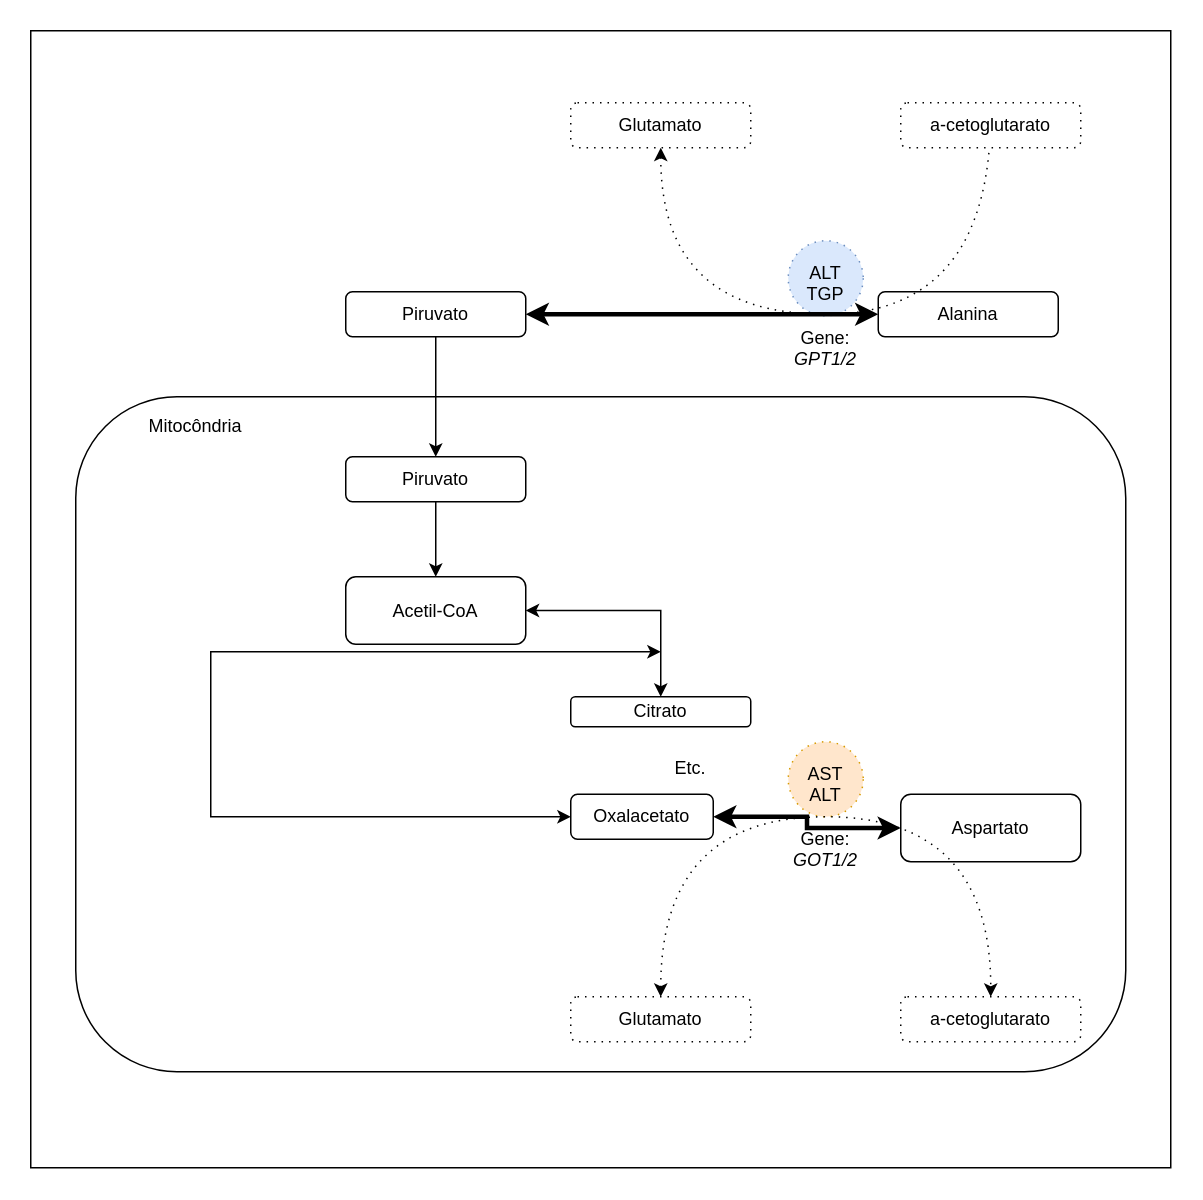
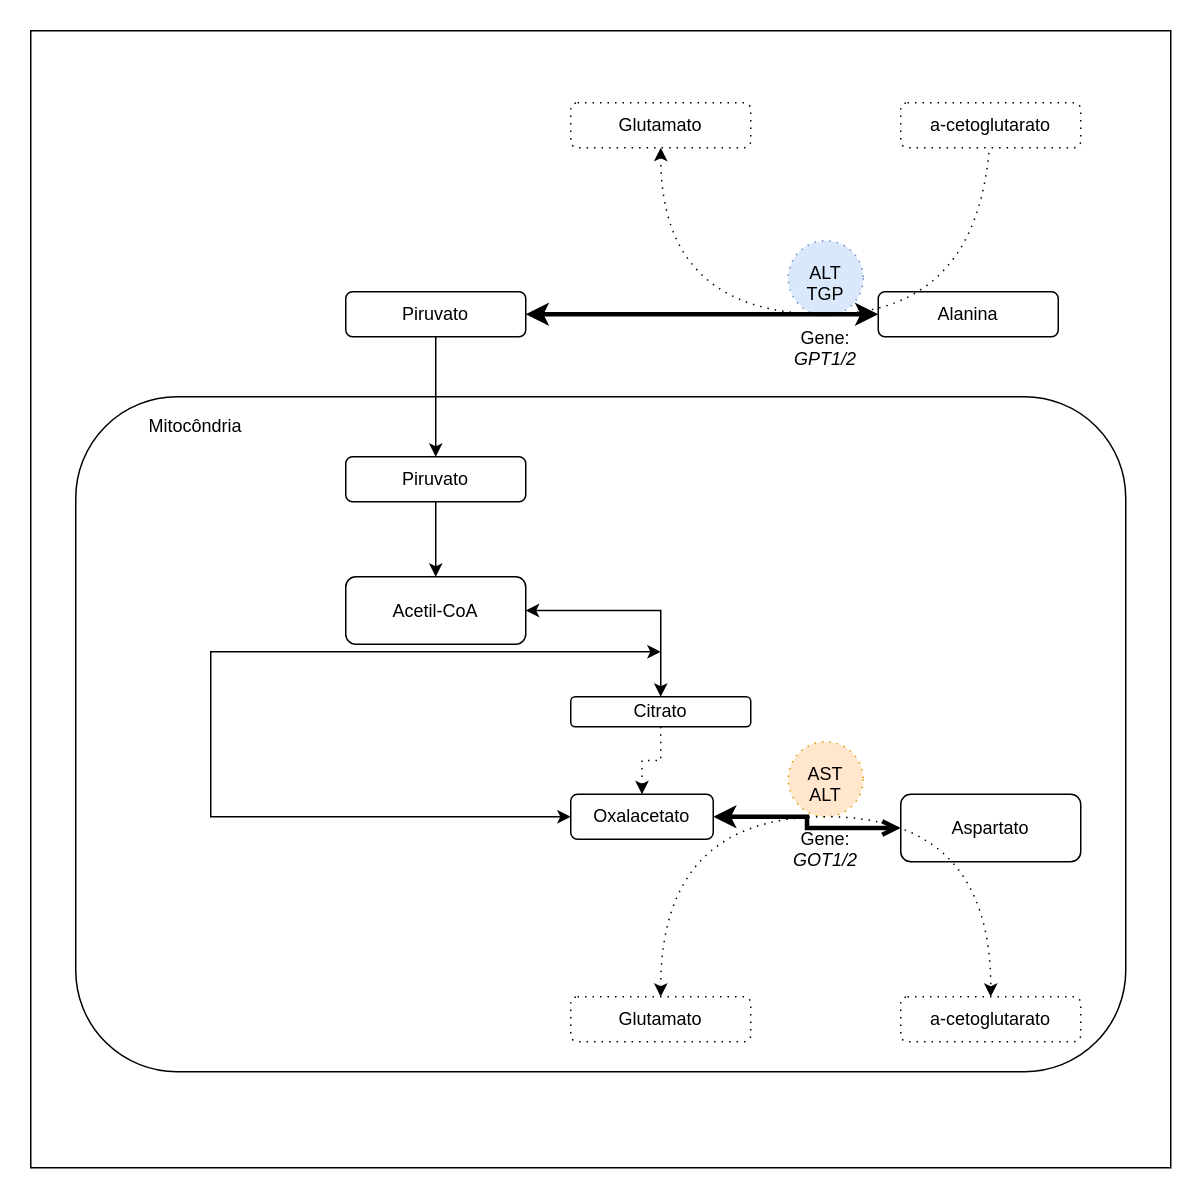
edge "Citrato" -> "Oxalacetato": added
node "Etc.": removed
edge "Oxalacetato" -- "Aspartato": arrowhead classic -> open
